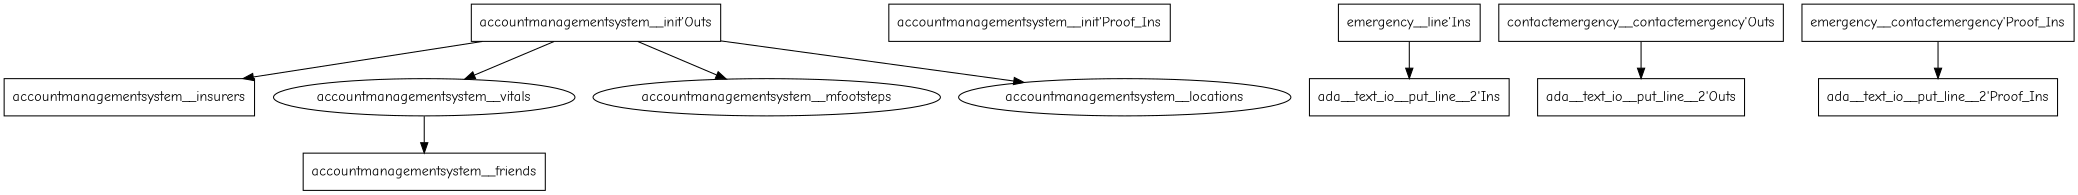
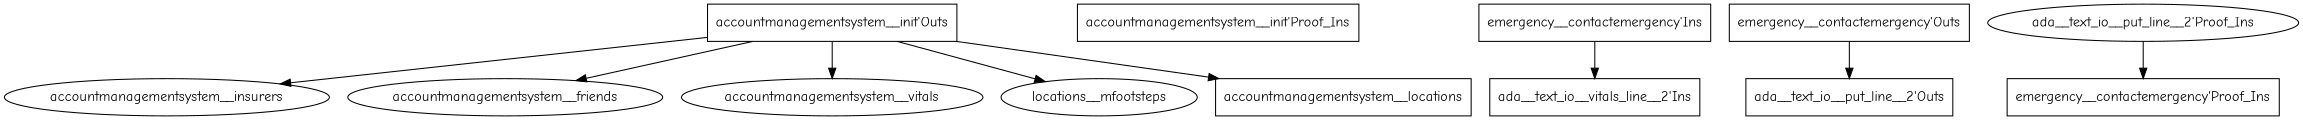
node "emergency__line'Ins": label "emergency__line'Ins" -> "emergency__contactemergency'Ins"
node "contactemergency__contactemergency'Outs": label "contactemergency__contactemergency'Outs" -> "emergency__contactemergency'Outs"
edge "emergency__contactemergency'Proof_Ins" -> "ada__text_io__put_line__2'Proof_Ins": reversed
node "accountmanagementsystem__insurers": shape box -> ellipse
node "accountmanagementsystem__mfootsteps": label "accountmanagementsystem__mfootsteps" -> "locations__mfootsteps"
node "accountmanagementsystem__locations": shape ellipse -> box
node "ada__text_io__put_line__2'Ins": label "ada__text_io__put_line__2'Ins" -> "ada__text_io__vitals_line__2'Ins"
node "ada__text_io__put_line__2'Proof_Ins": shape box -> ellipse
edge "accountmanagementsystem__vitals" -> "accountmanagementsystem__friends": now "accountmanagementsystem__init'Outs" -> "accountmanagementsystem__friends"
node "accountmanagementsystem__friends": shape box -> ellipse
